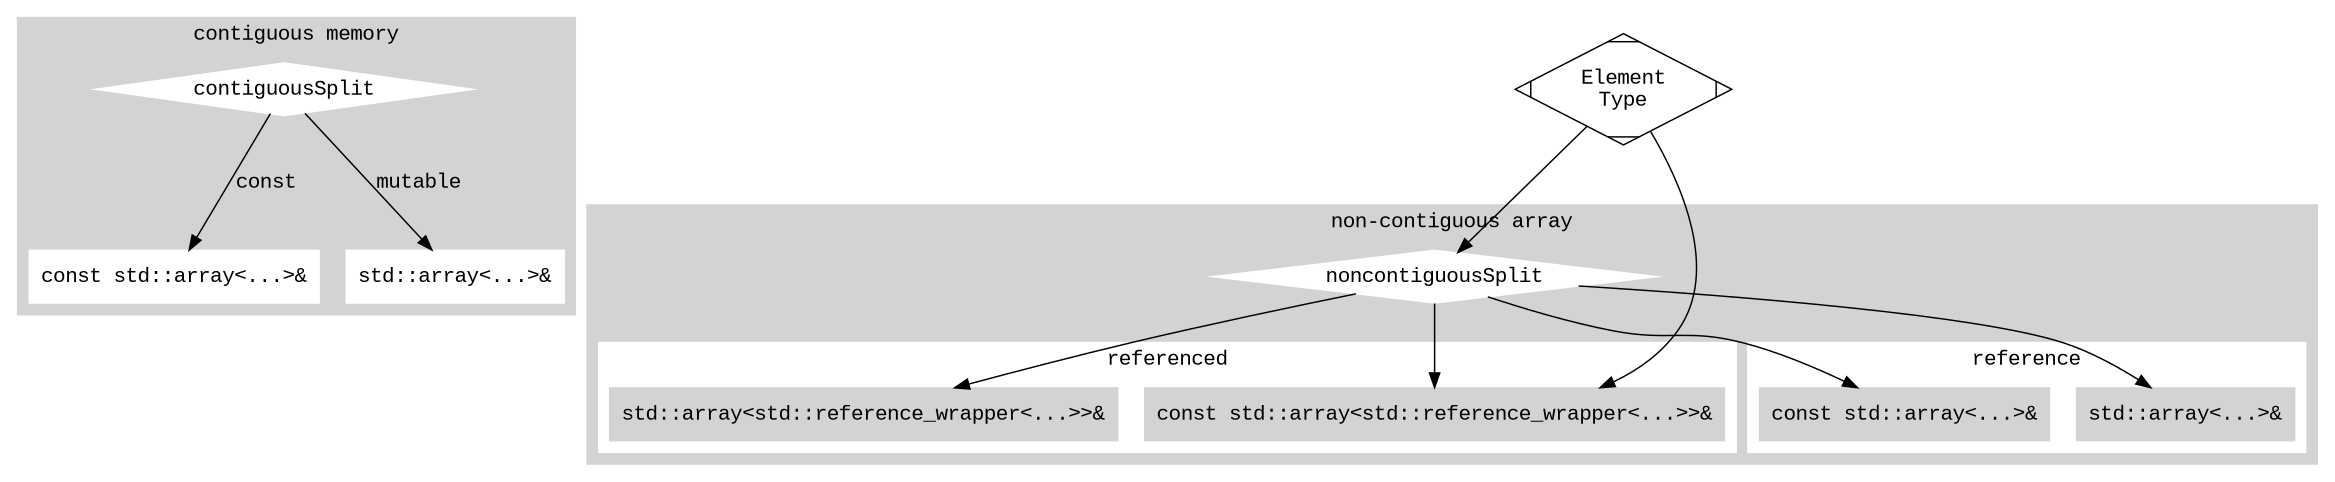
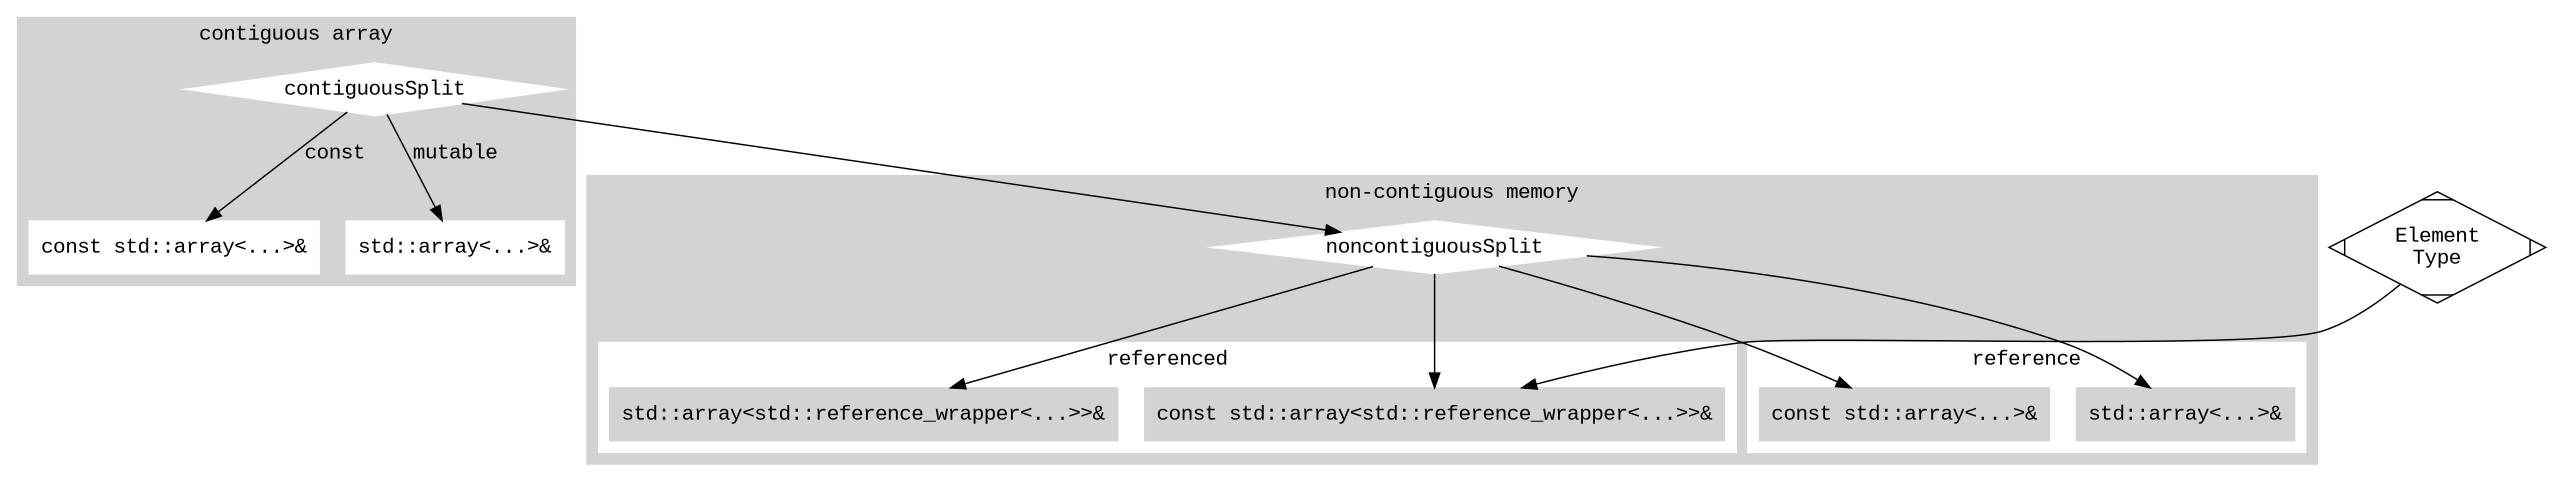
cluster "contiguous memory": label "contiguous memory" -> "contiguous array"
edge "Element Type" -> "noncontiguousSplit": now "contiguousSplit" -> "noncontiguousSplit"
cluster "non-contiguous array": label "non-contiguous array" -> "non-contiguous memory"
